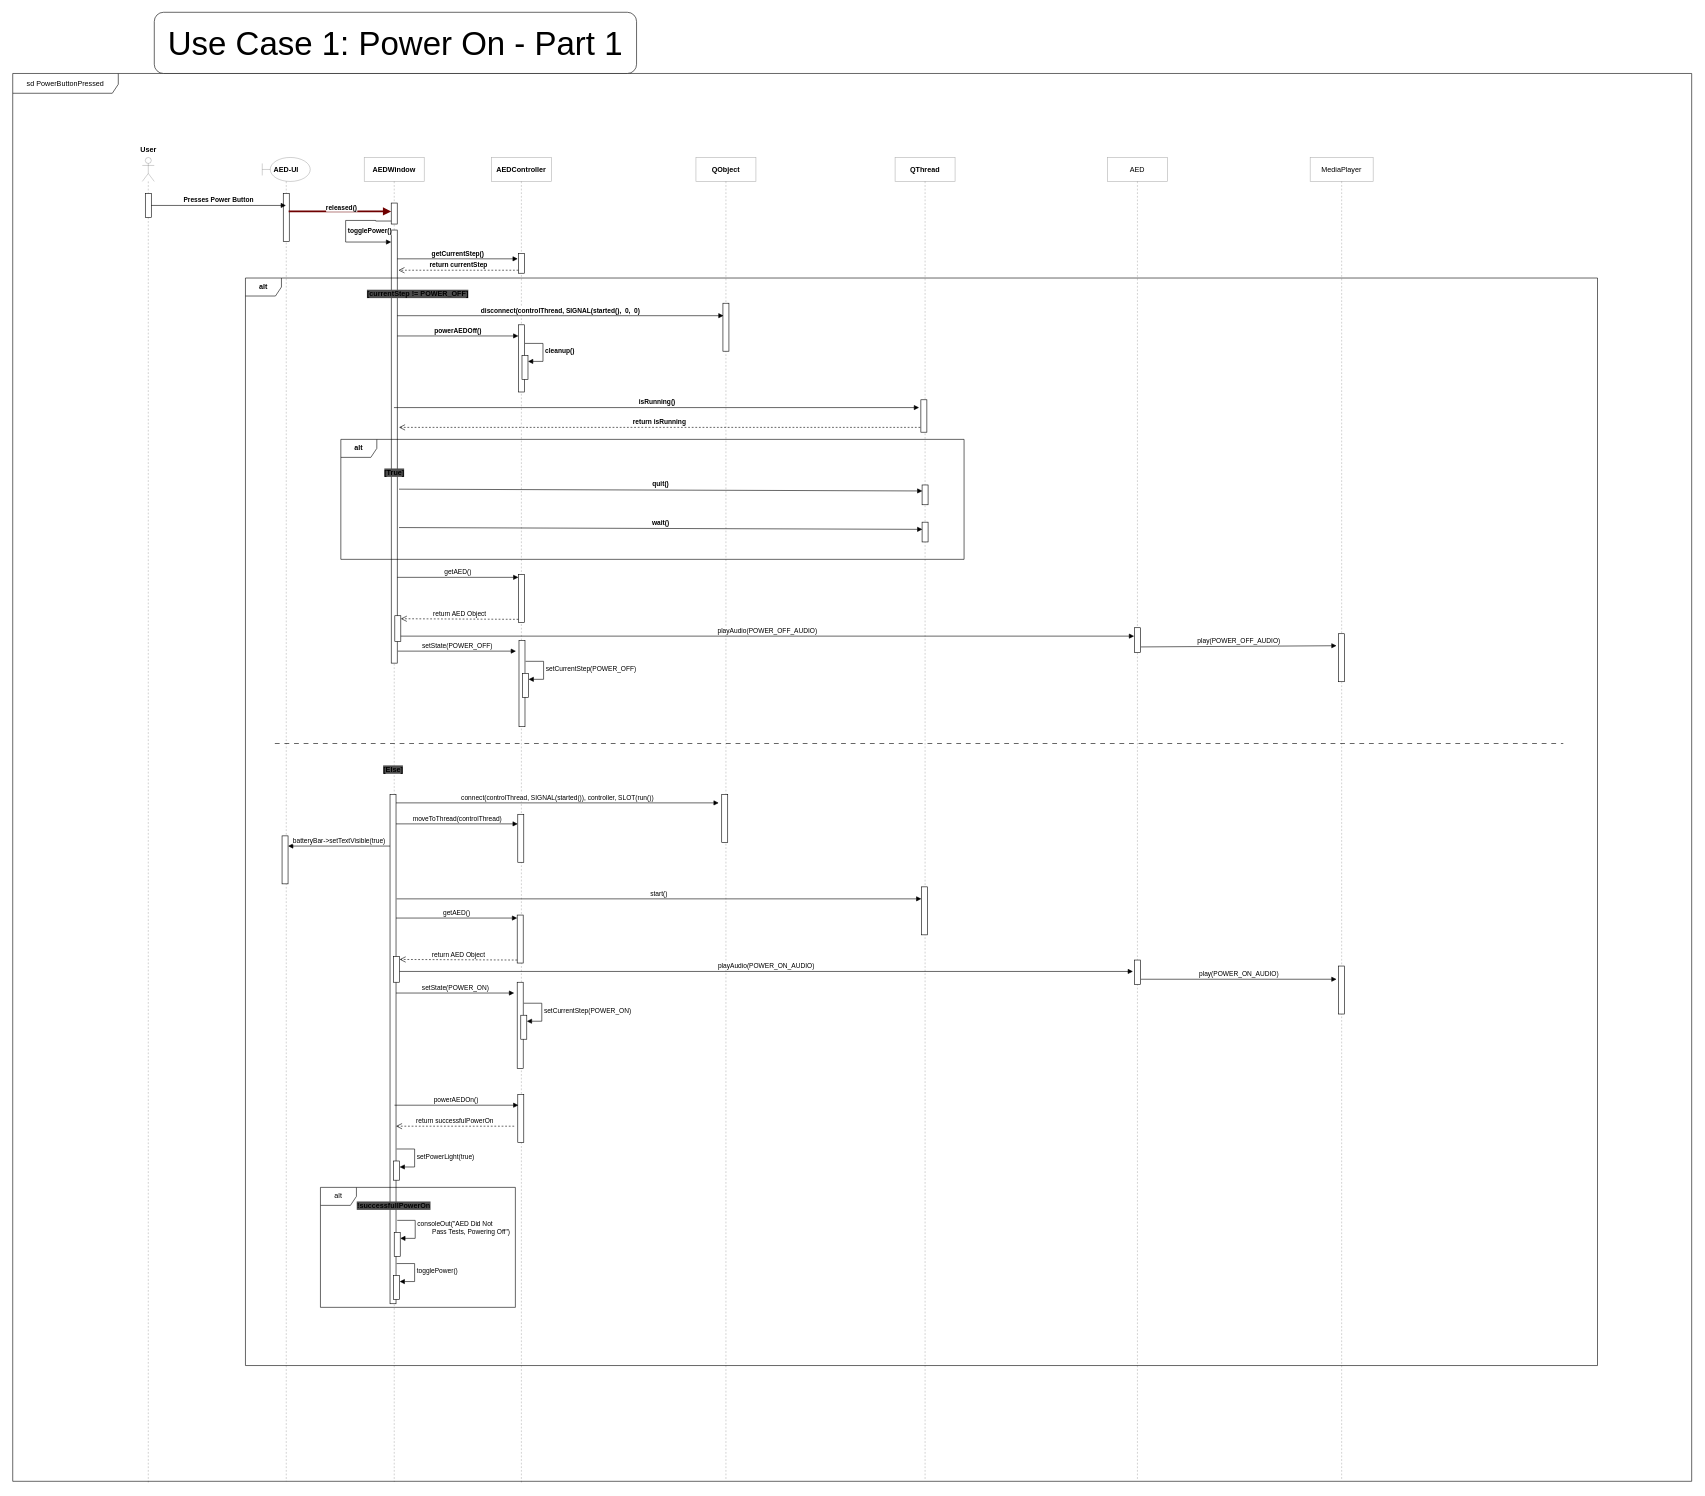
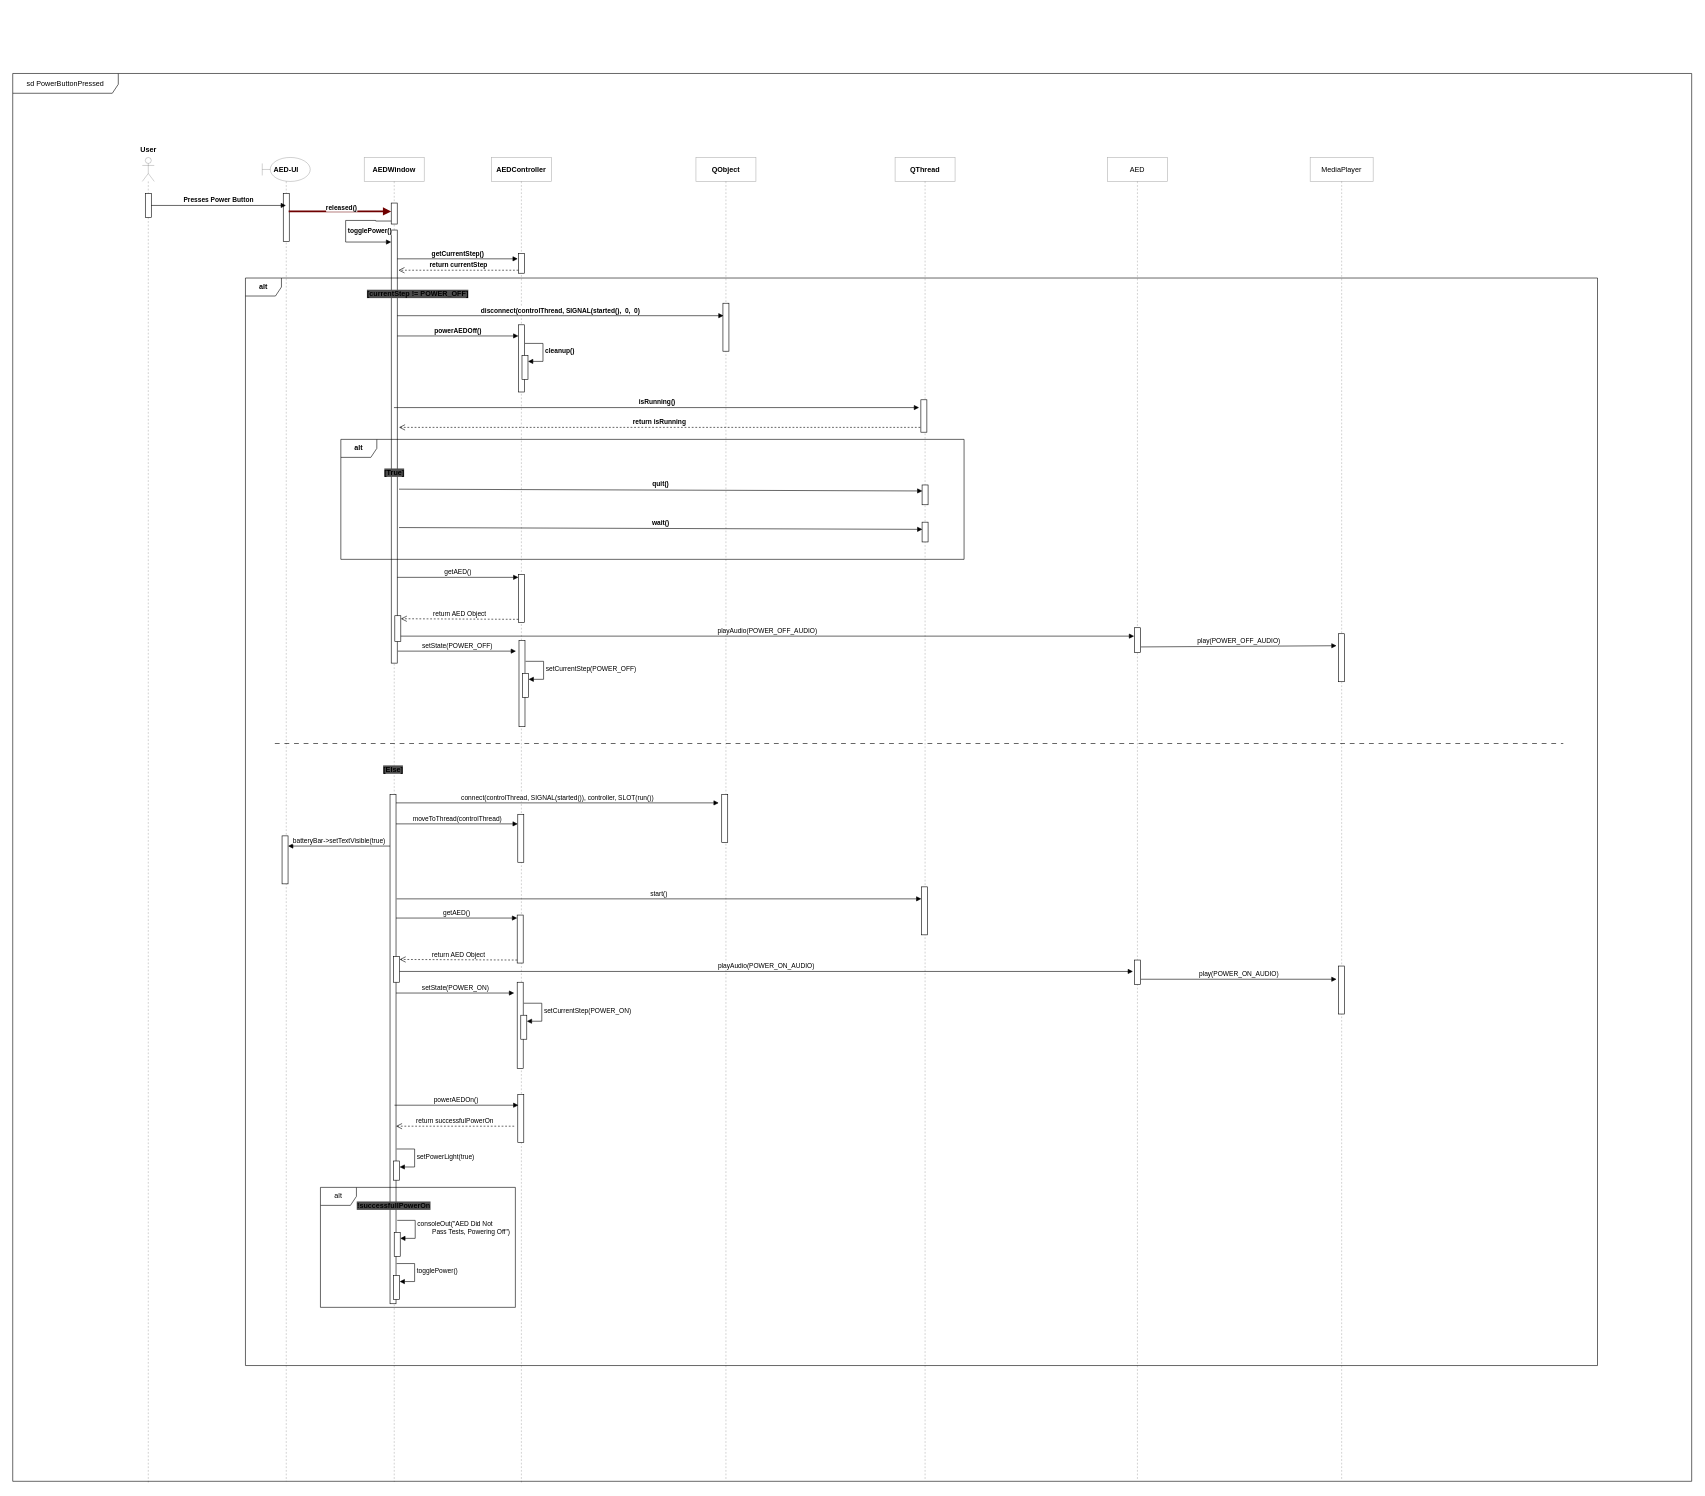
node "Use Case 1: Power On - Part 1": removed
